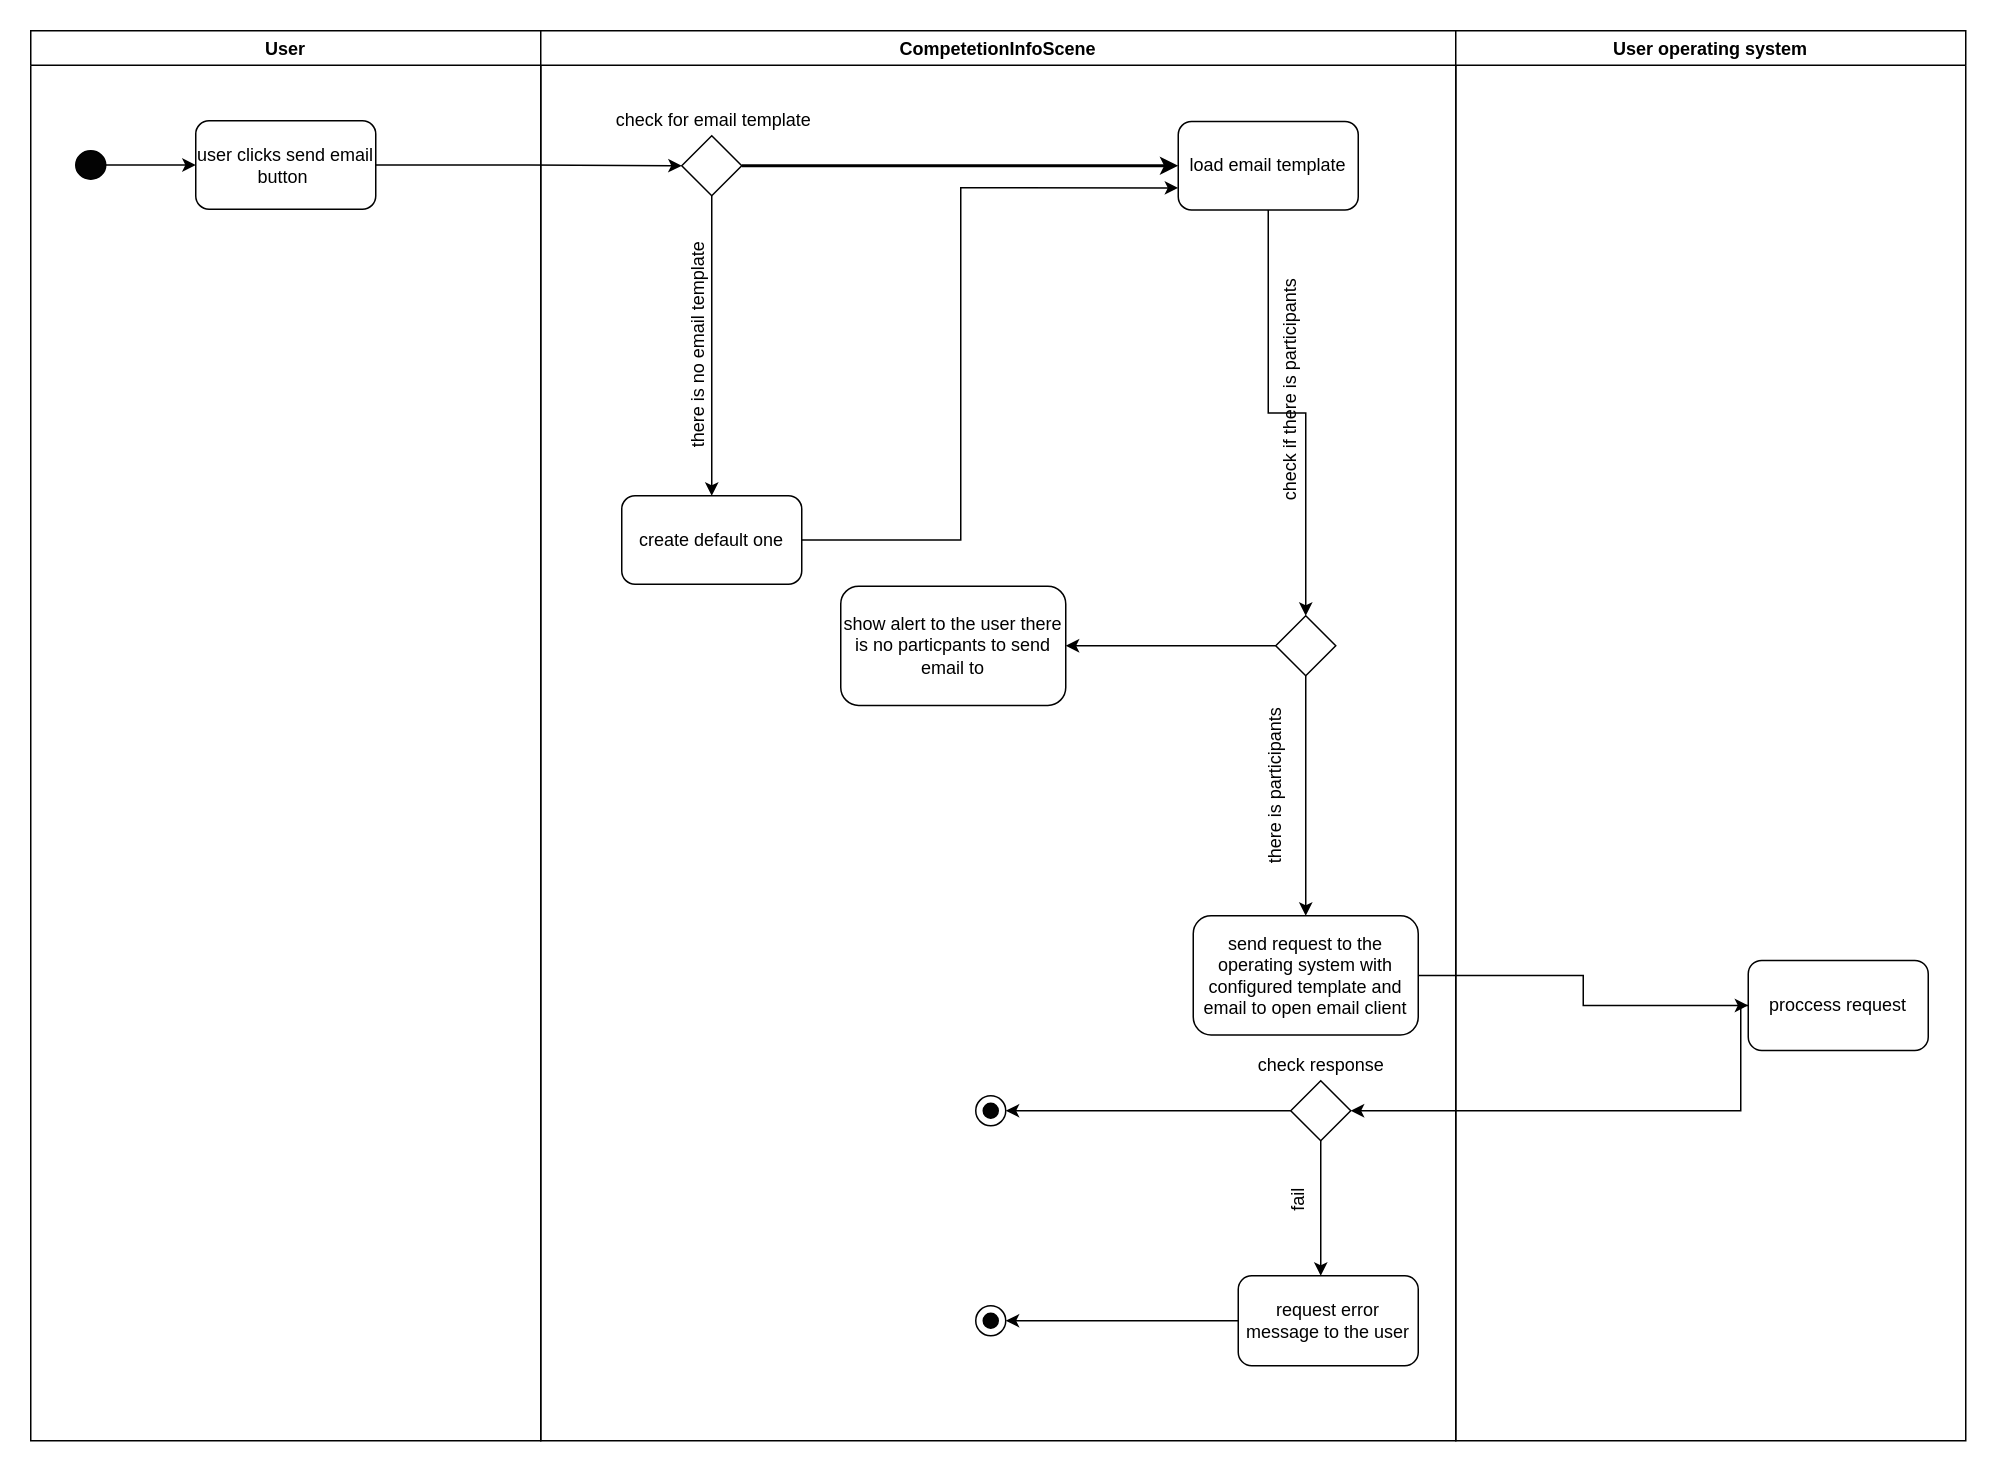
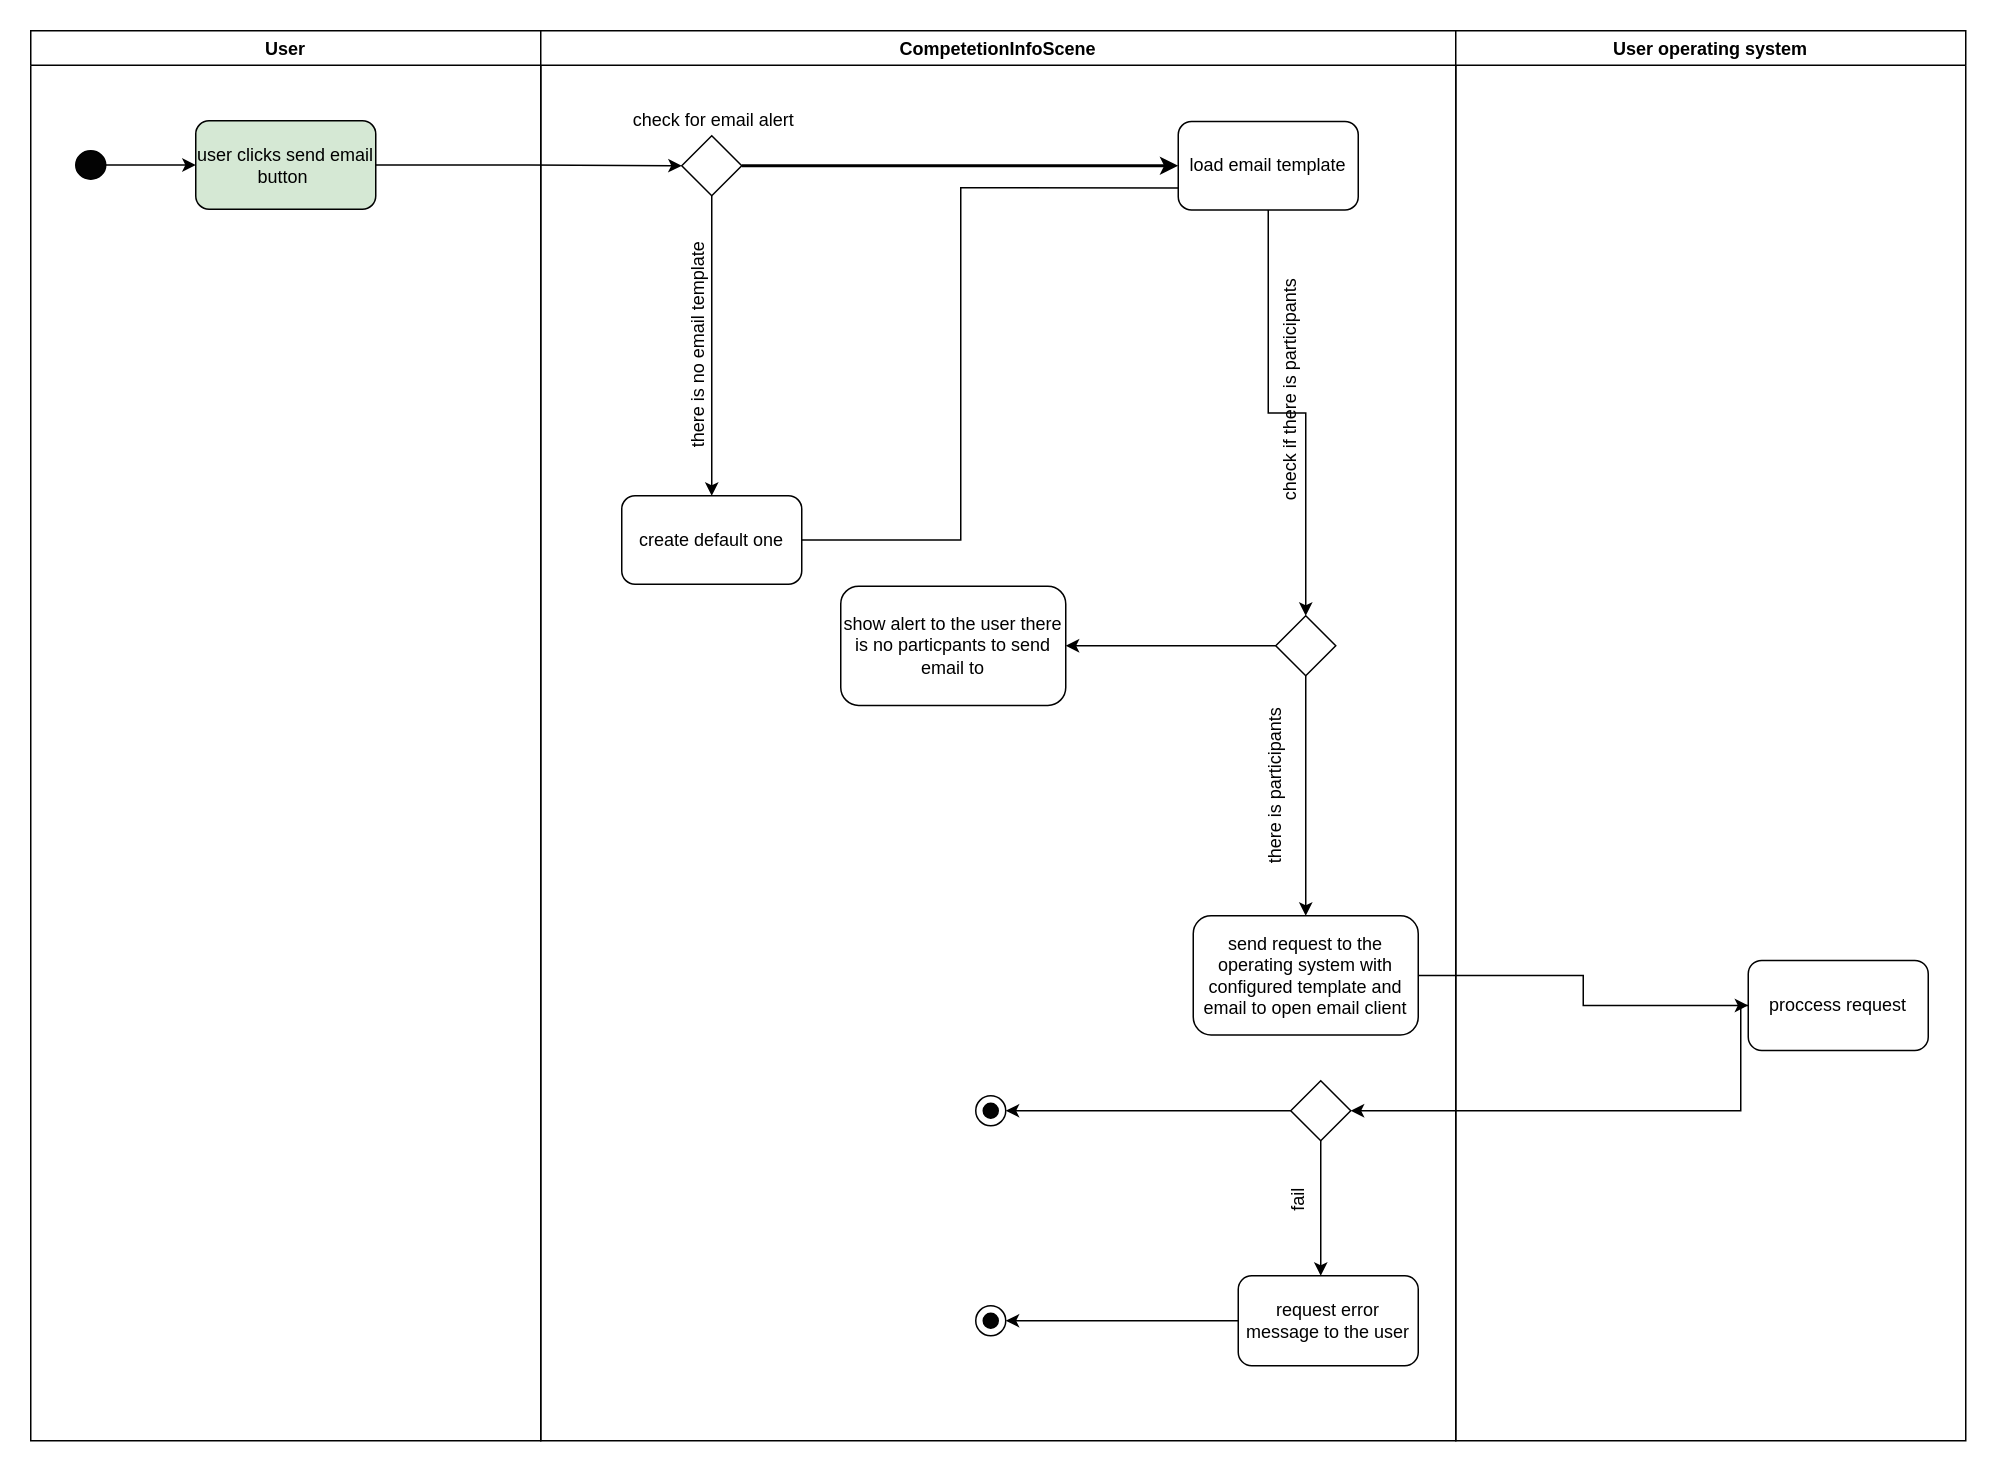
node "check for email template": label "check for email template" -> "check for email alert"
node "user clicks send email button": fillcolor #ffffff -> #d5e8d4
edge "create default one" -> "load email template": arrowhead classic -> none
node "check response": removed
